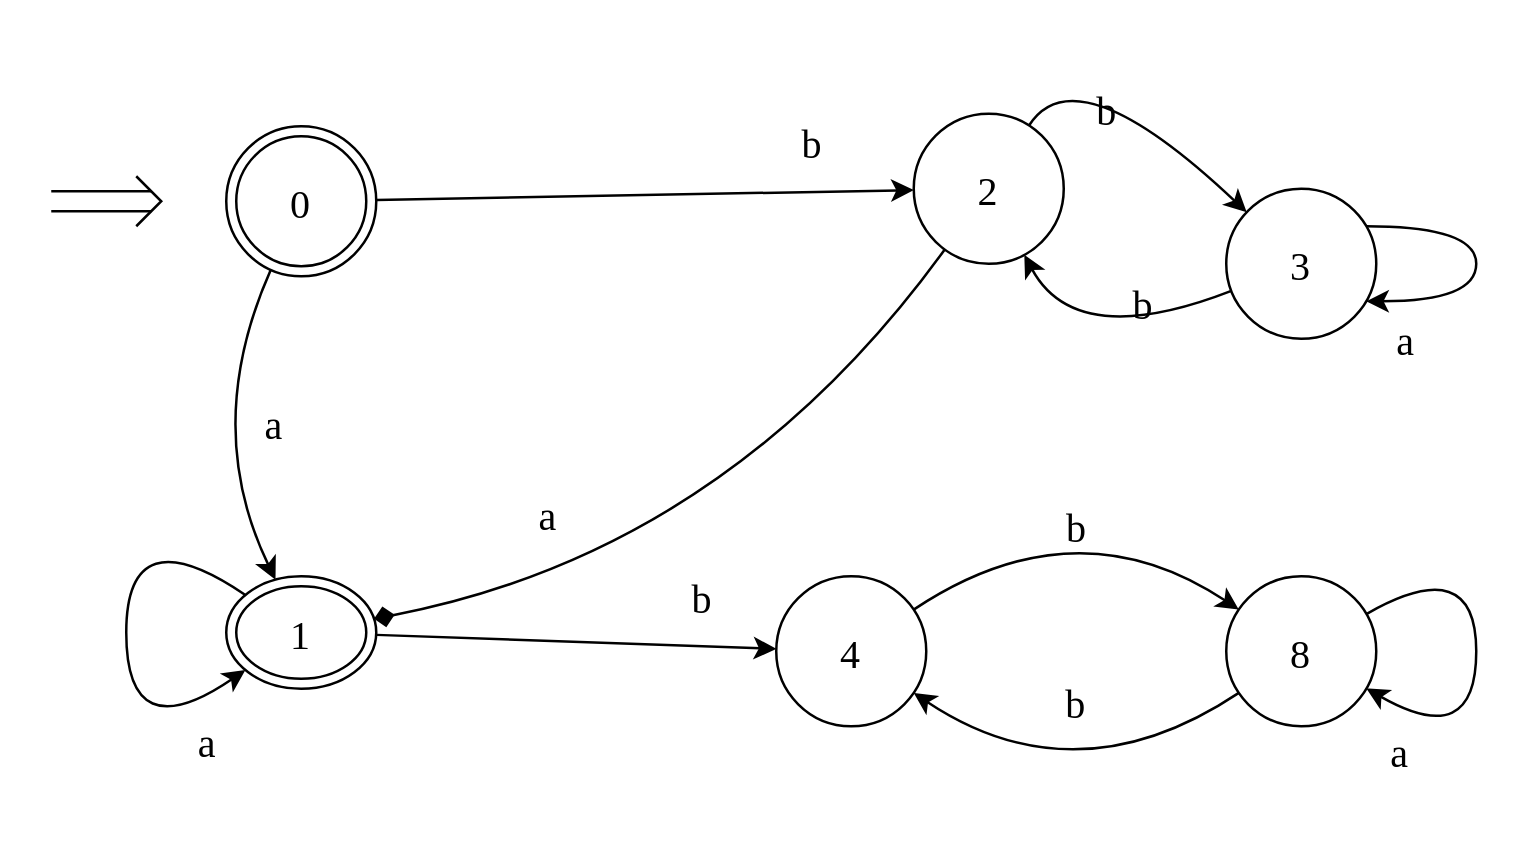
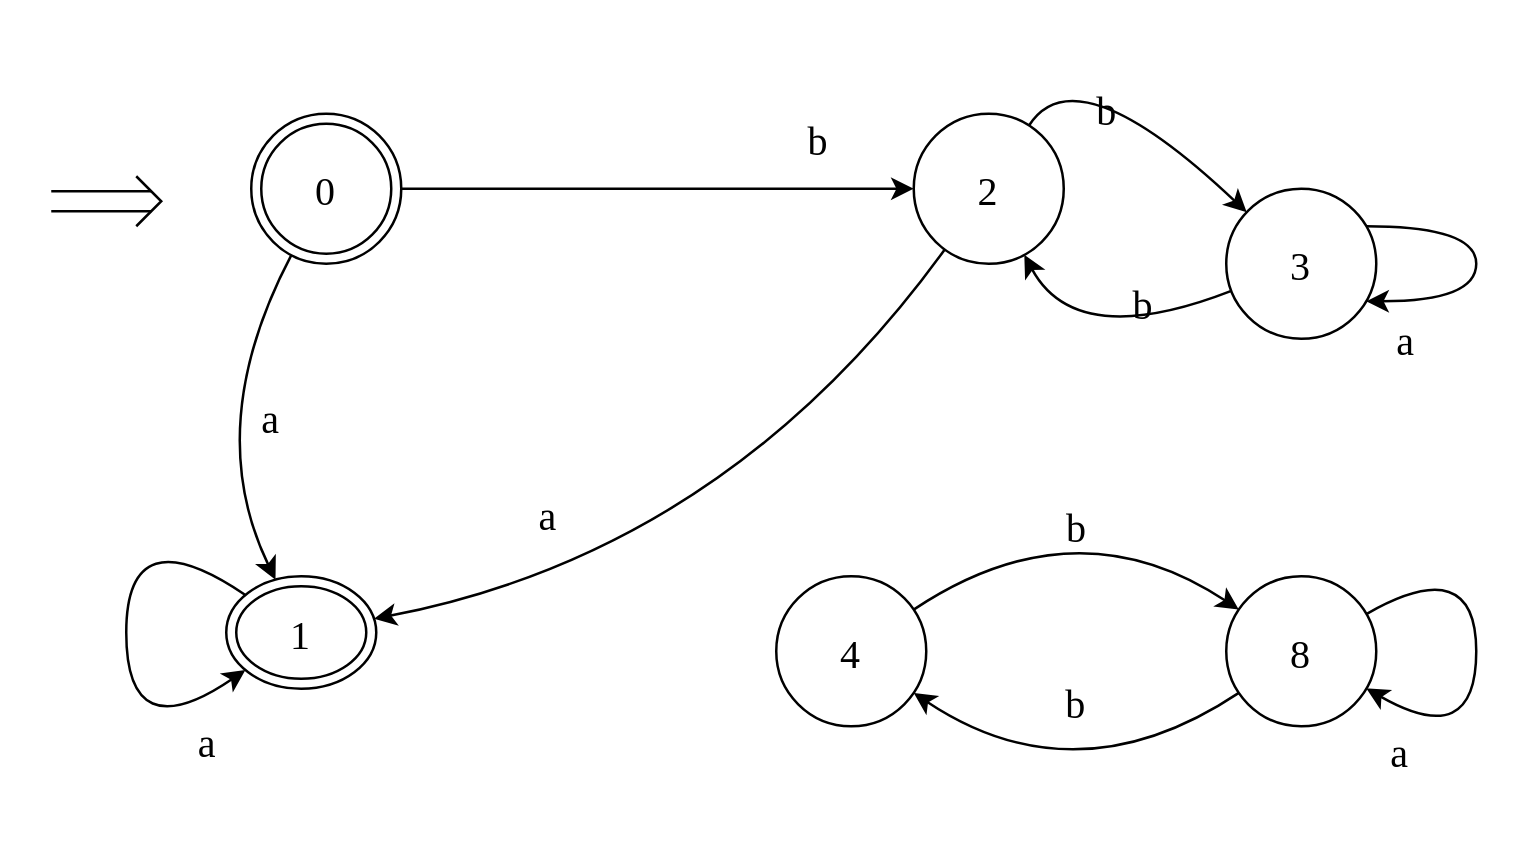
node "0": moved (301, 201) -> (326, 189)
edge "2" -> "1": arrowhead diamond -> classic
edge "1" -> "4": removed, label "b"
